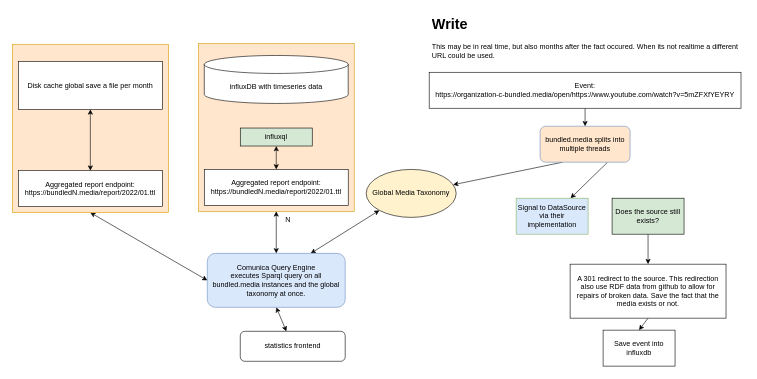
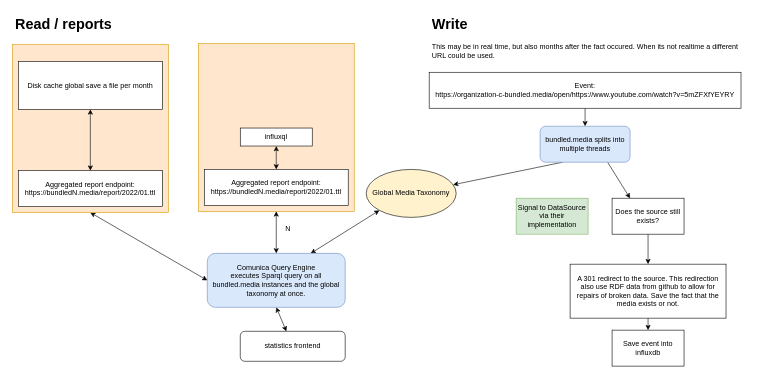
node "Read / reports": added
node "influxDB with timeseries data": removed
node "influxql": fillcolor #d5e8d4 -> #ffffff
node "bundled.media splits into multiple threads": fillcolor #ffe6cc -> #dae8fc
edge "bundled.media splits into multiple threads" -> "Signal to DataSource via their implementation": now "bundled.media splits into multiple threads" -> "Does the source still exists?"
node "Signal to DataSource via their implementation": fillcolor #dae8fc -> #d5e8d4
node "Does the source still exists?": fillcolor #d5e8d4 -> #ffffff
node "N": moved (288, 221) -> (288, 230)
node "Save event into influxdb": moved (639, 348) -> (648, 348)
